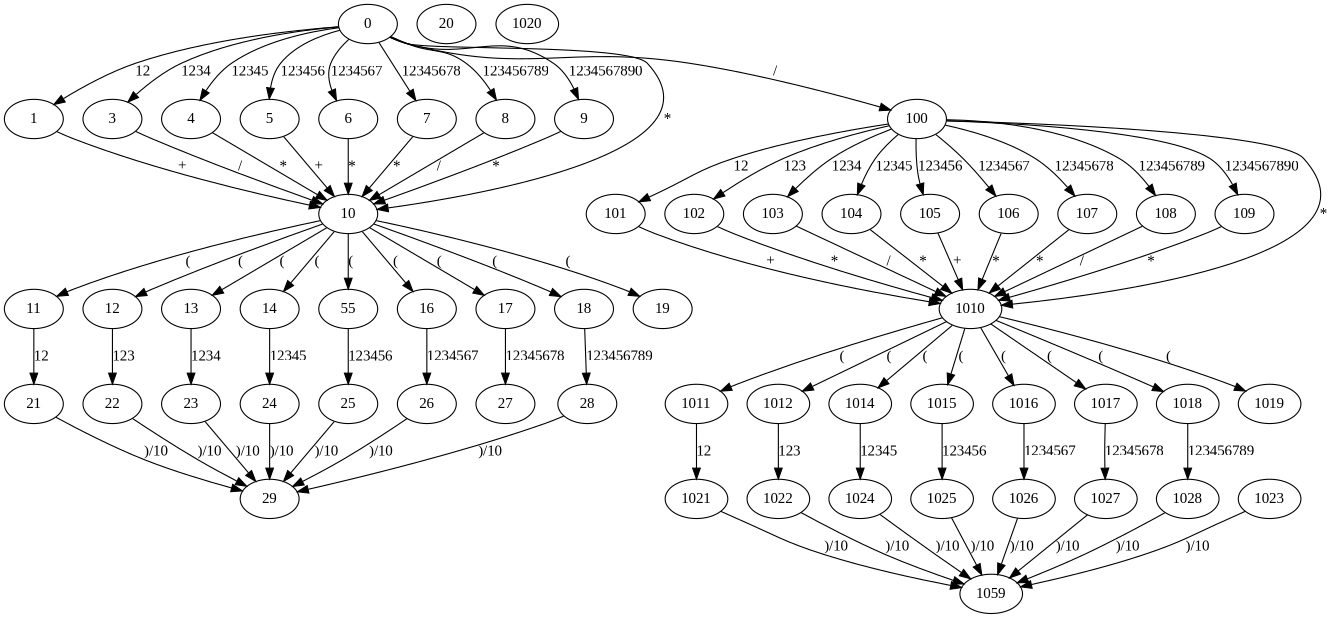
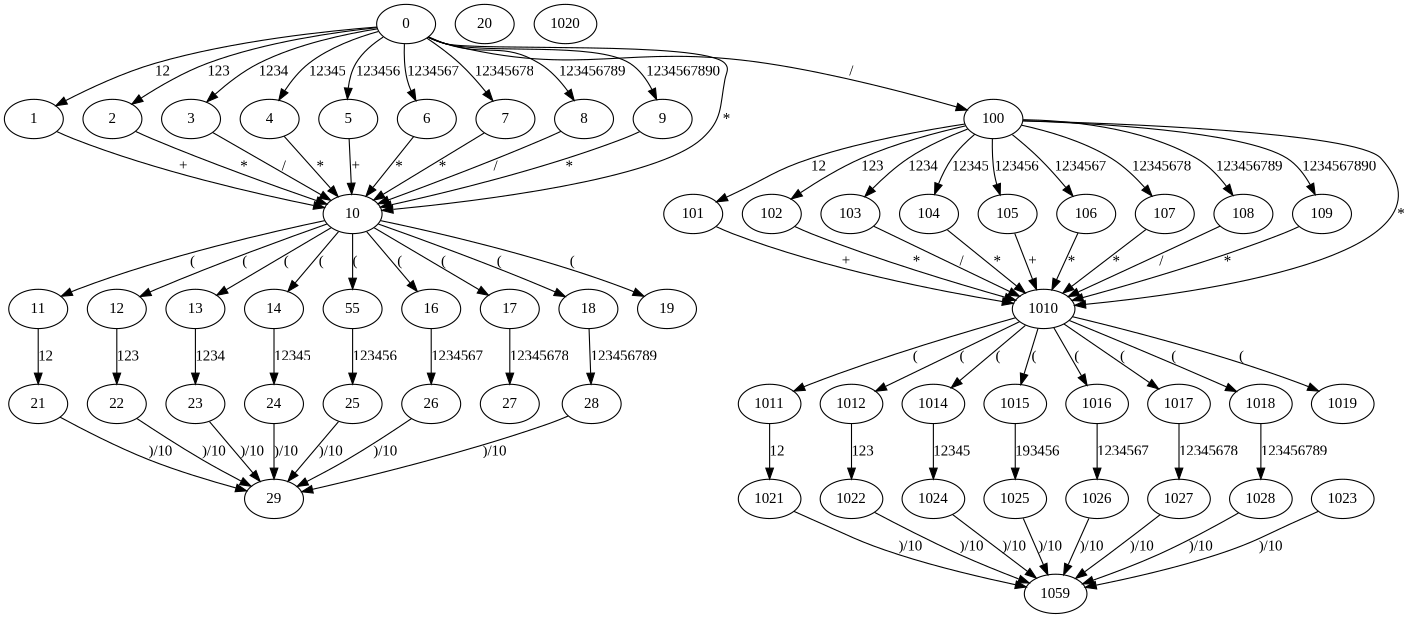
node "2": added
edge "1015" -> "1025": label "123456" -> "193456"
